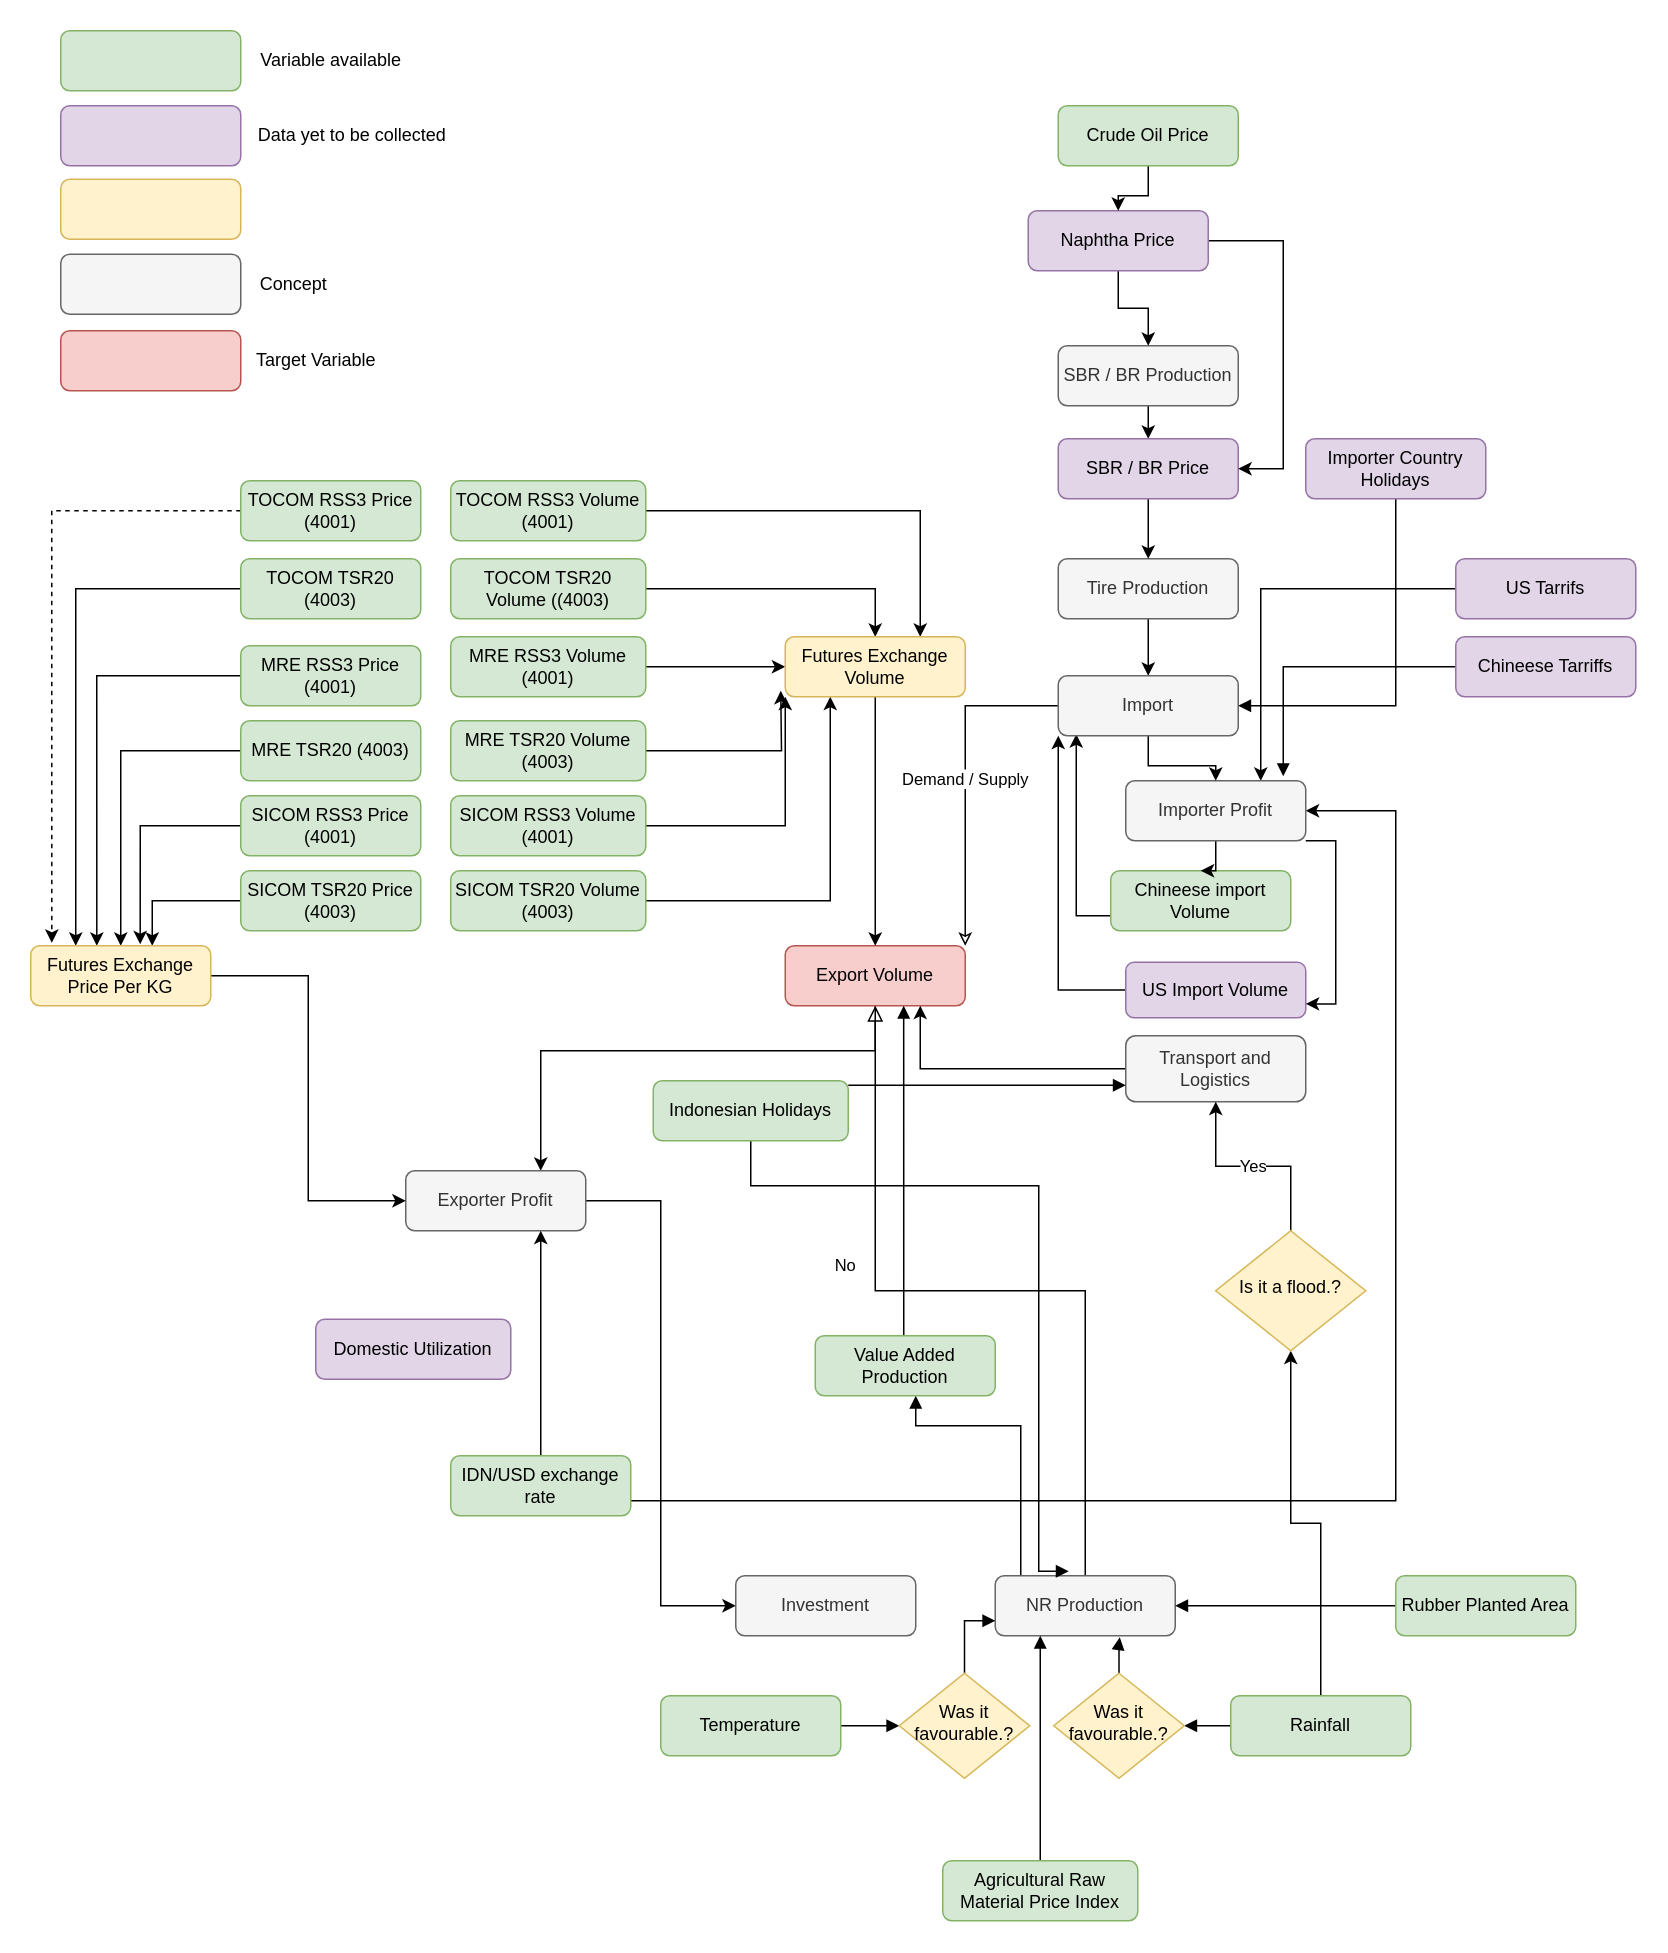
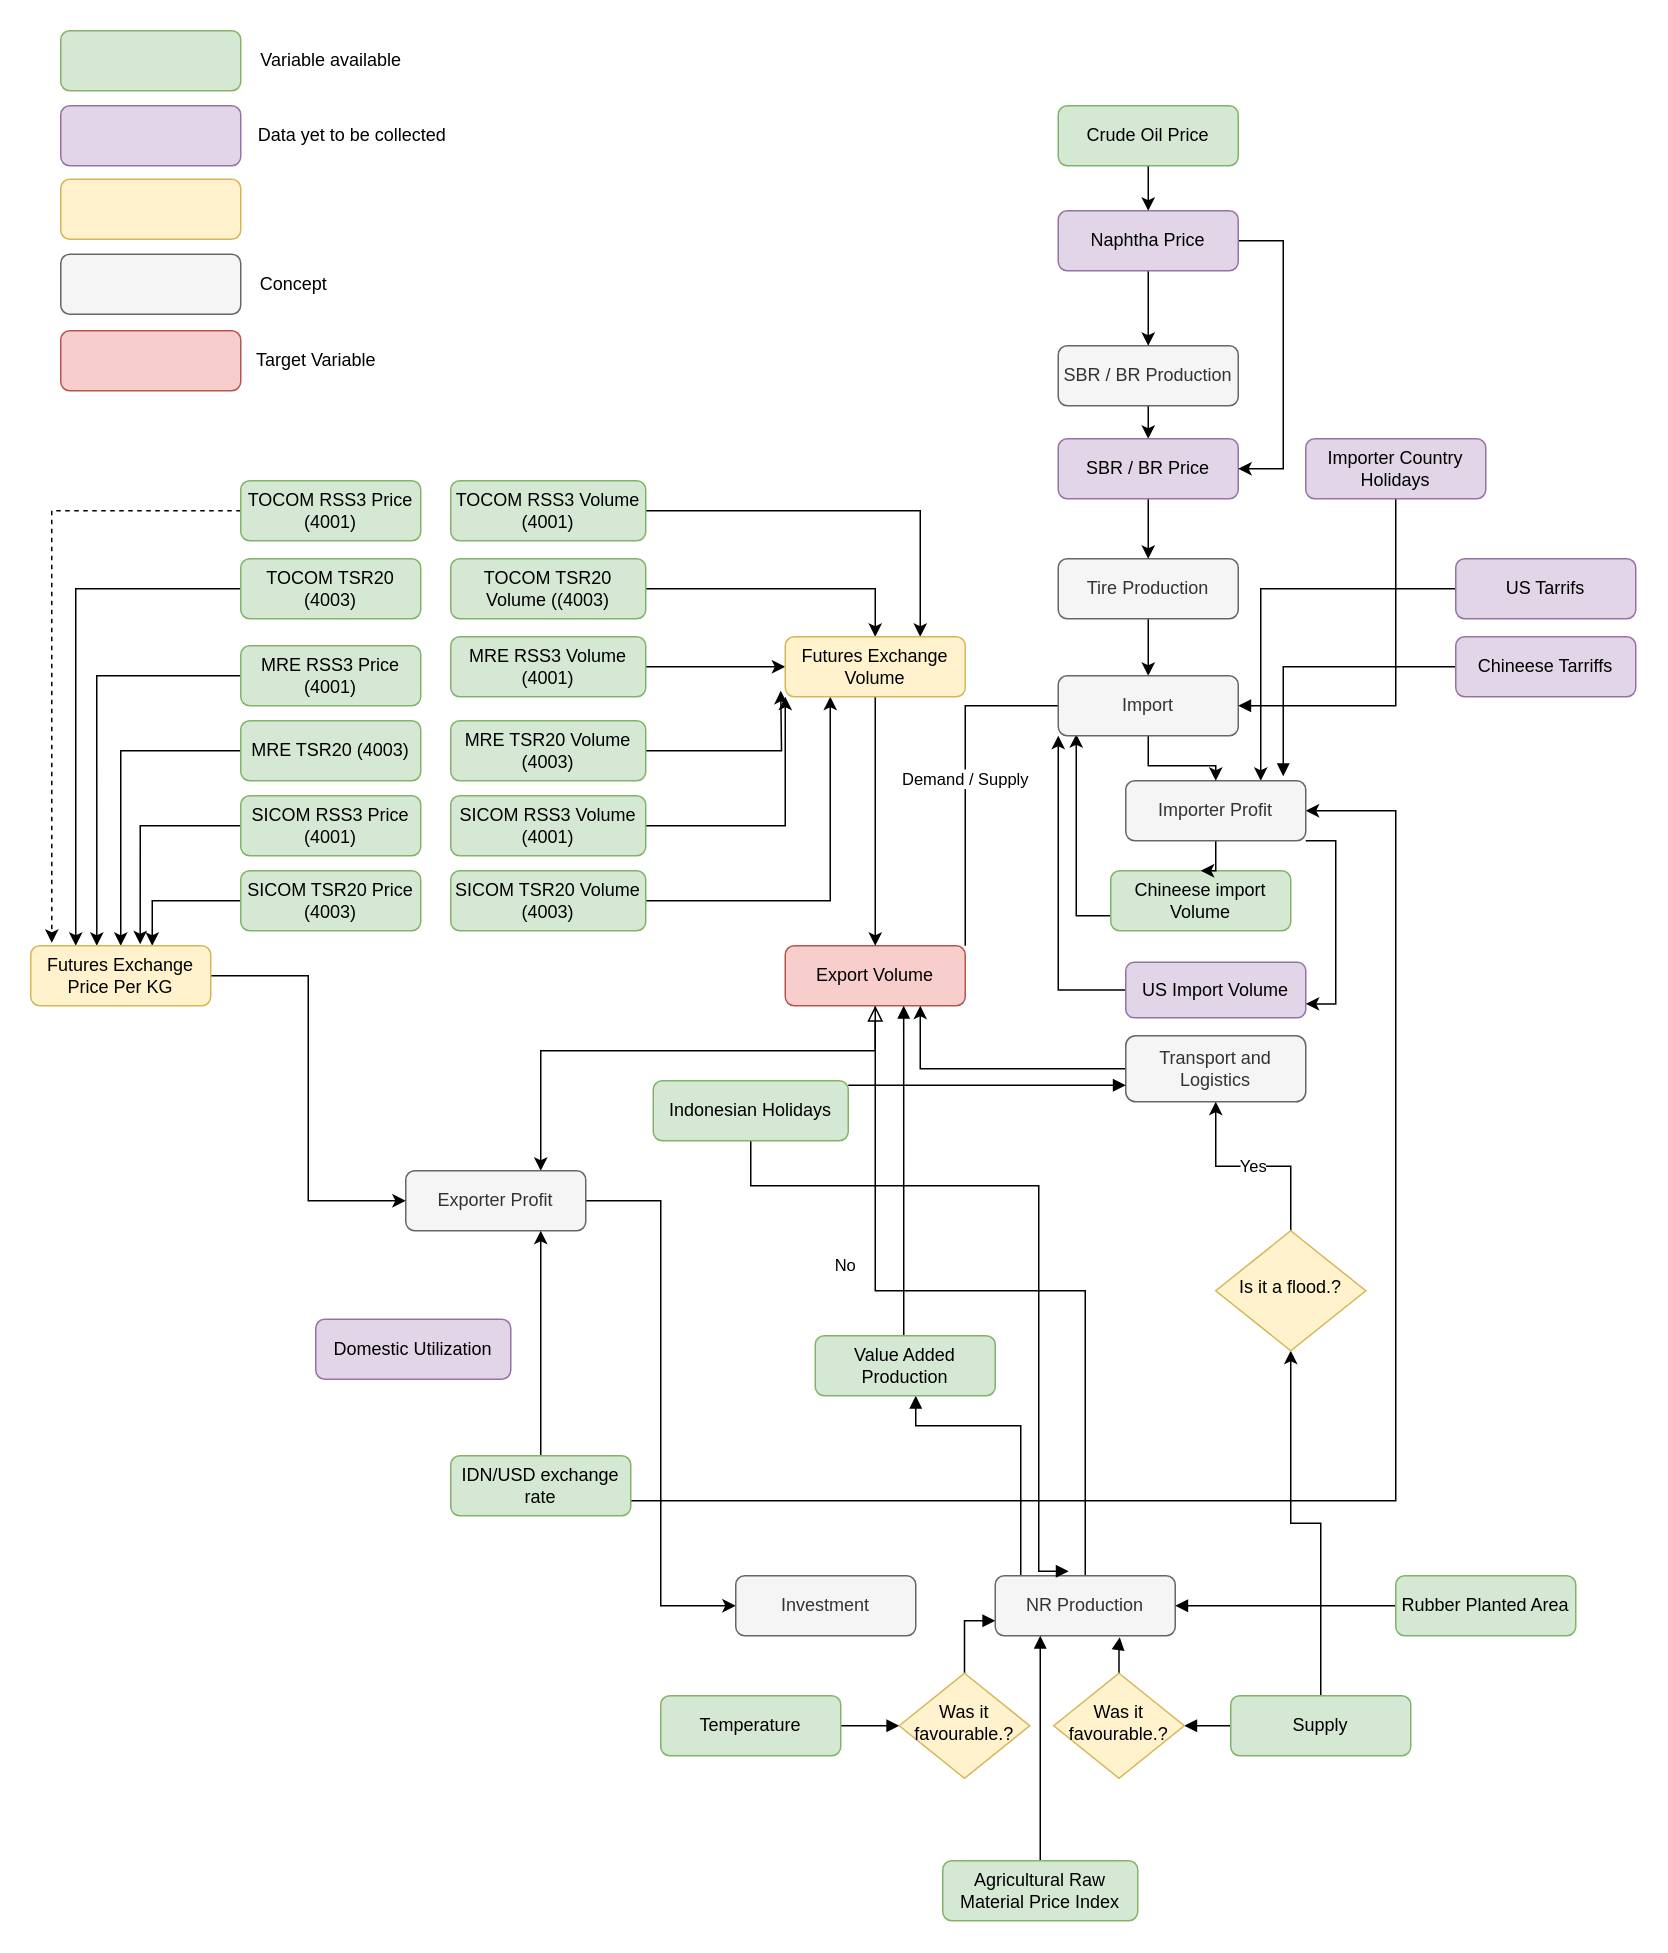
node "Naphtha Price": moved (1118, 241) -> (1148, 241)
edge "Import" -> "Export Volume": arrowhead classic -> none
node "Rainfall": label "Rainfall" -> "Supply"
